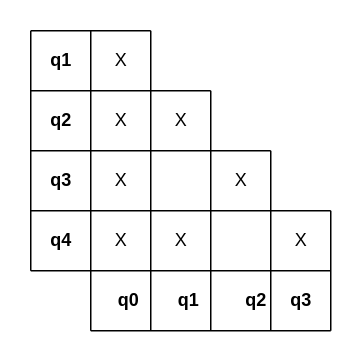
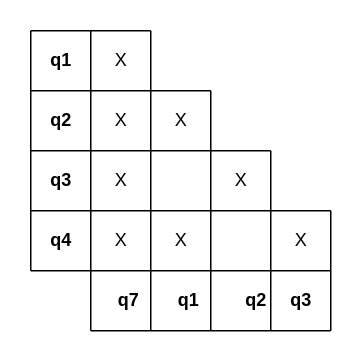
node "q0": label "q0" -> "q7"
